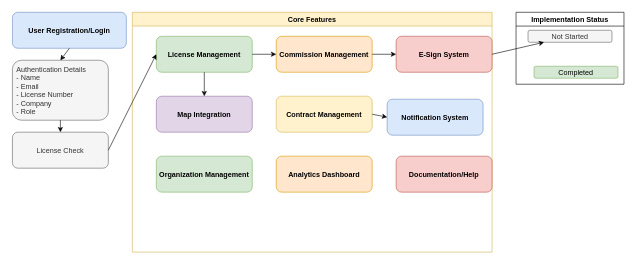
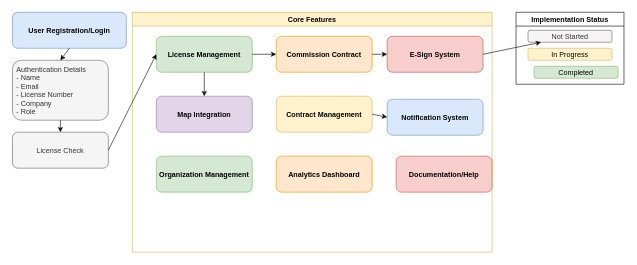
node "E-Sign System": moved (444, 54) -> (435, 54)
node "In Progress": added
node "Commission Management": label "Commission Management" -> "Commission Contract"
